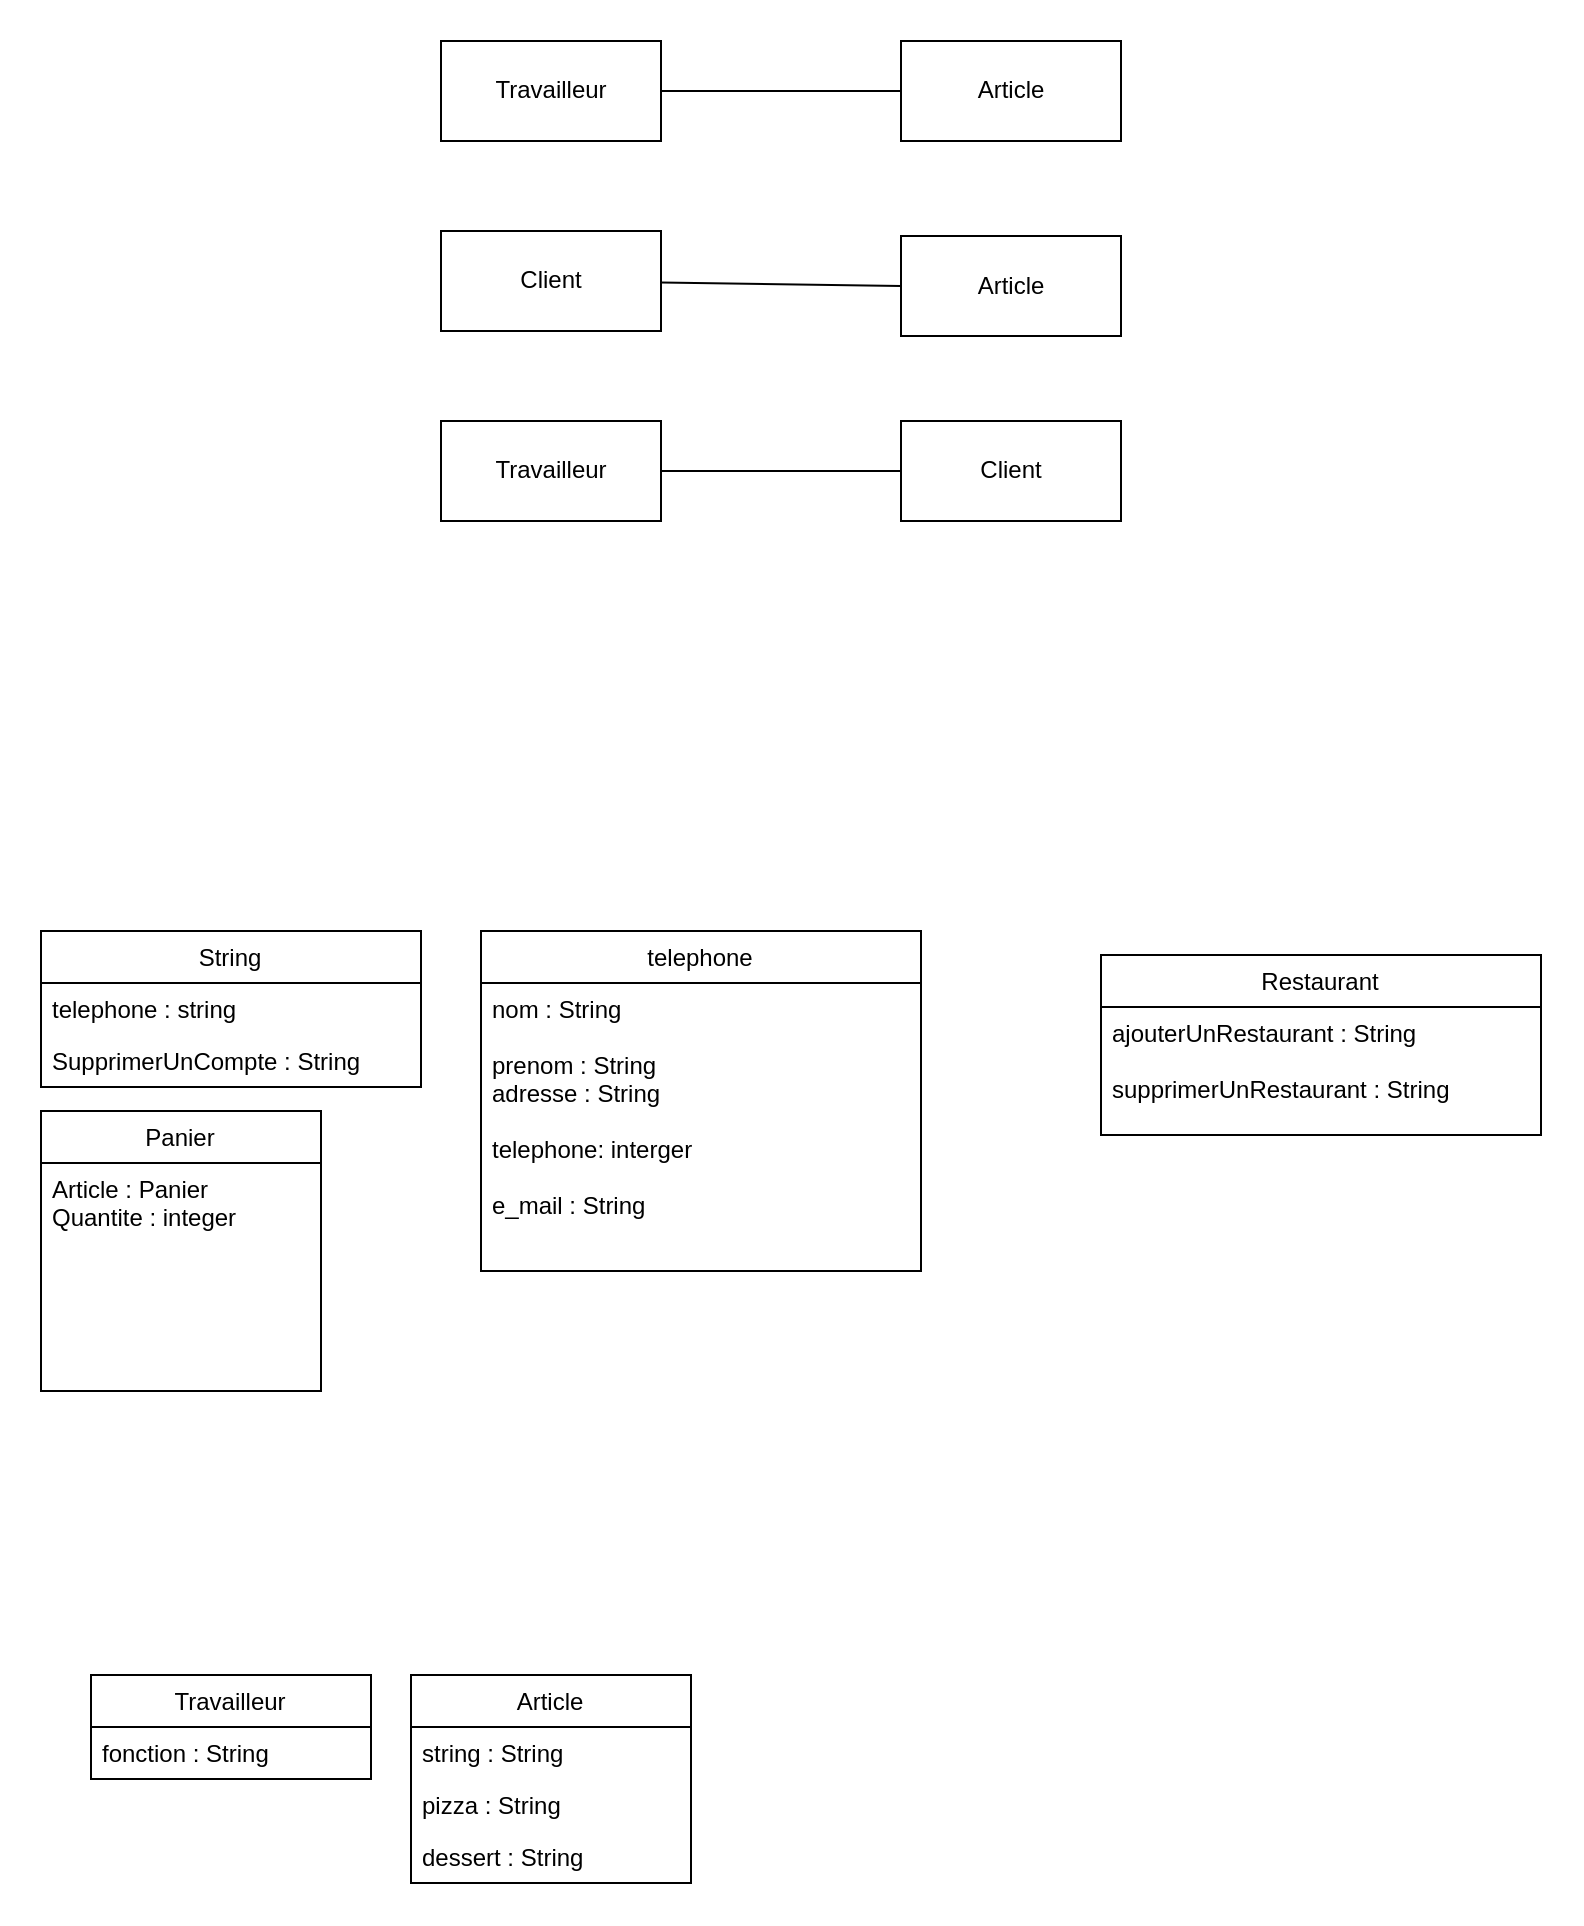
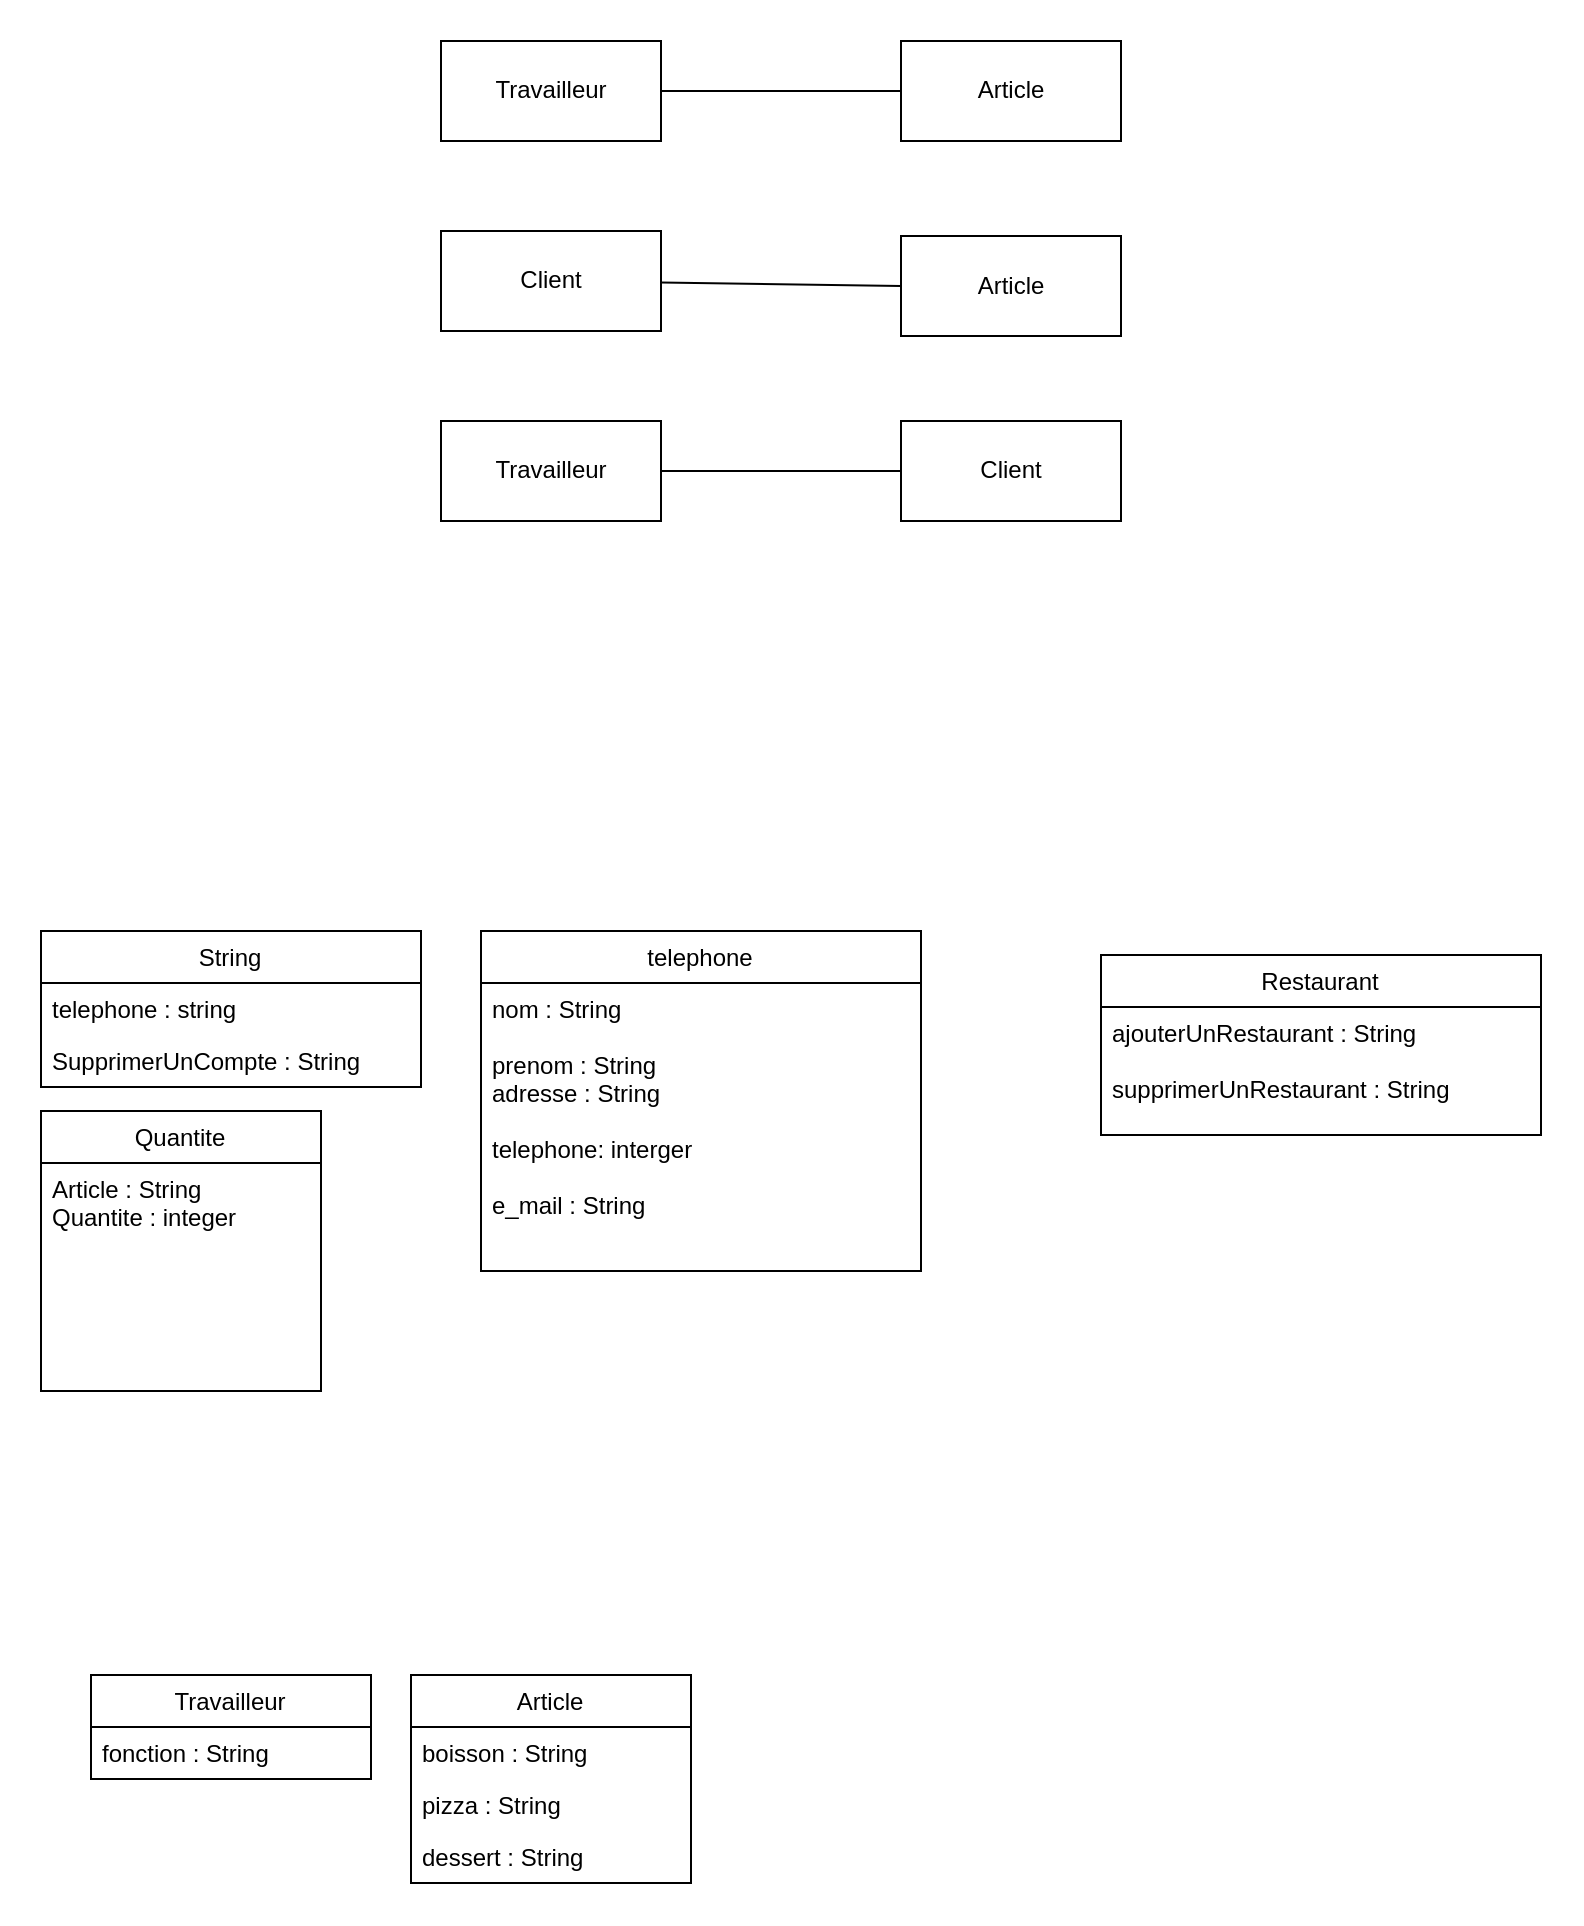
node "Panier": label "Panier" -> "Quantite"
node "Article : Panier Quantite : integer": label "Article : Panier Quantite : integer" -> "Article : String Quantite : integer"
node "string : String": label "string : String" -> "boisson : String"
